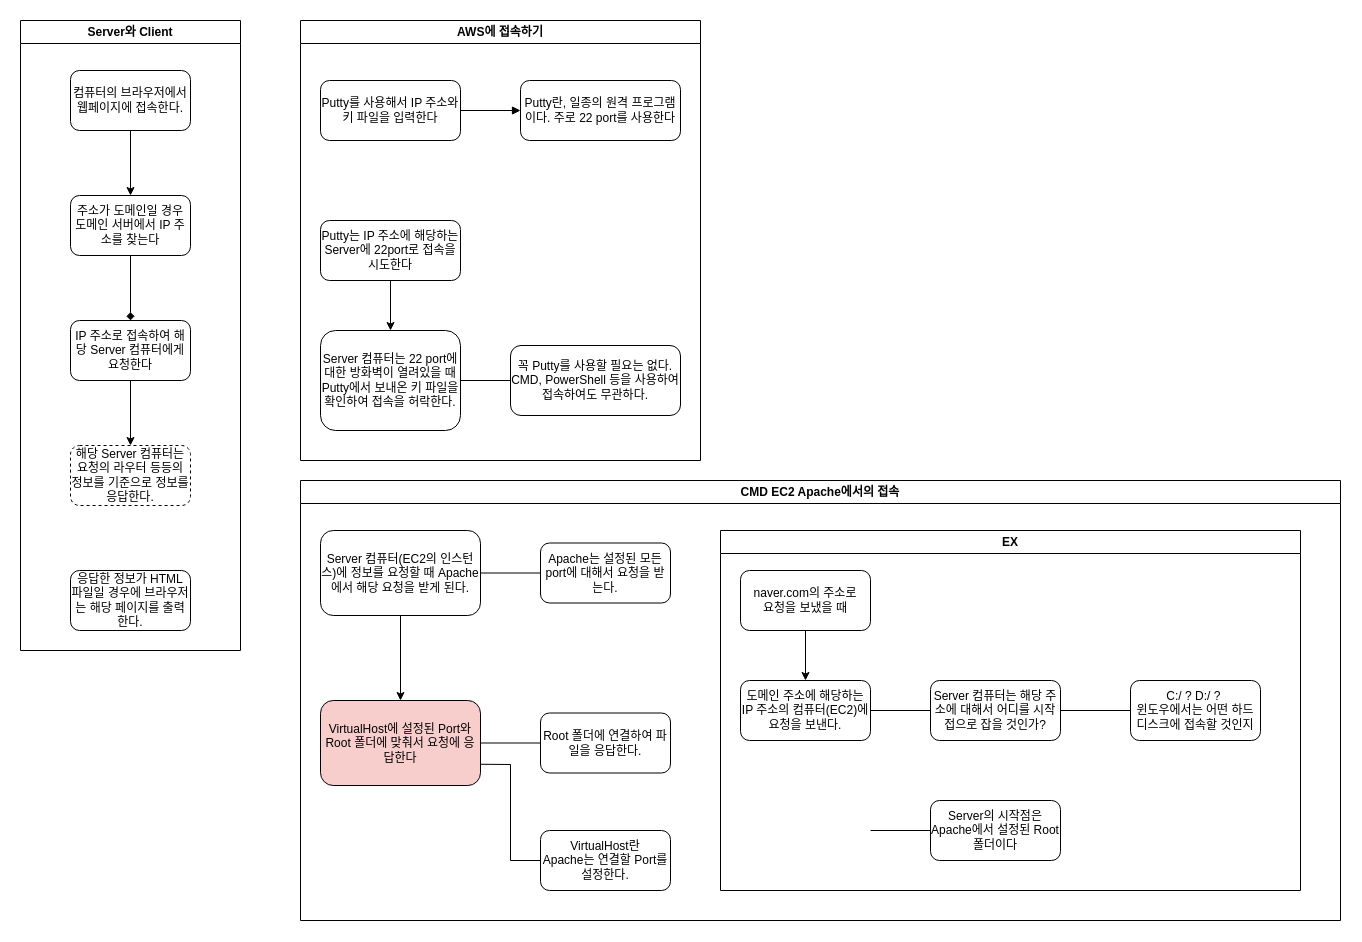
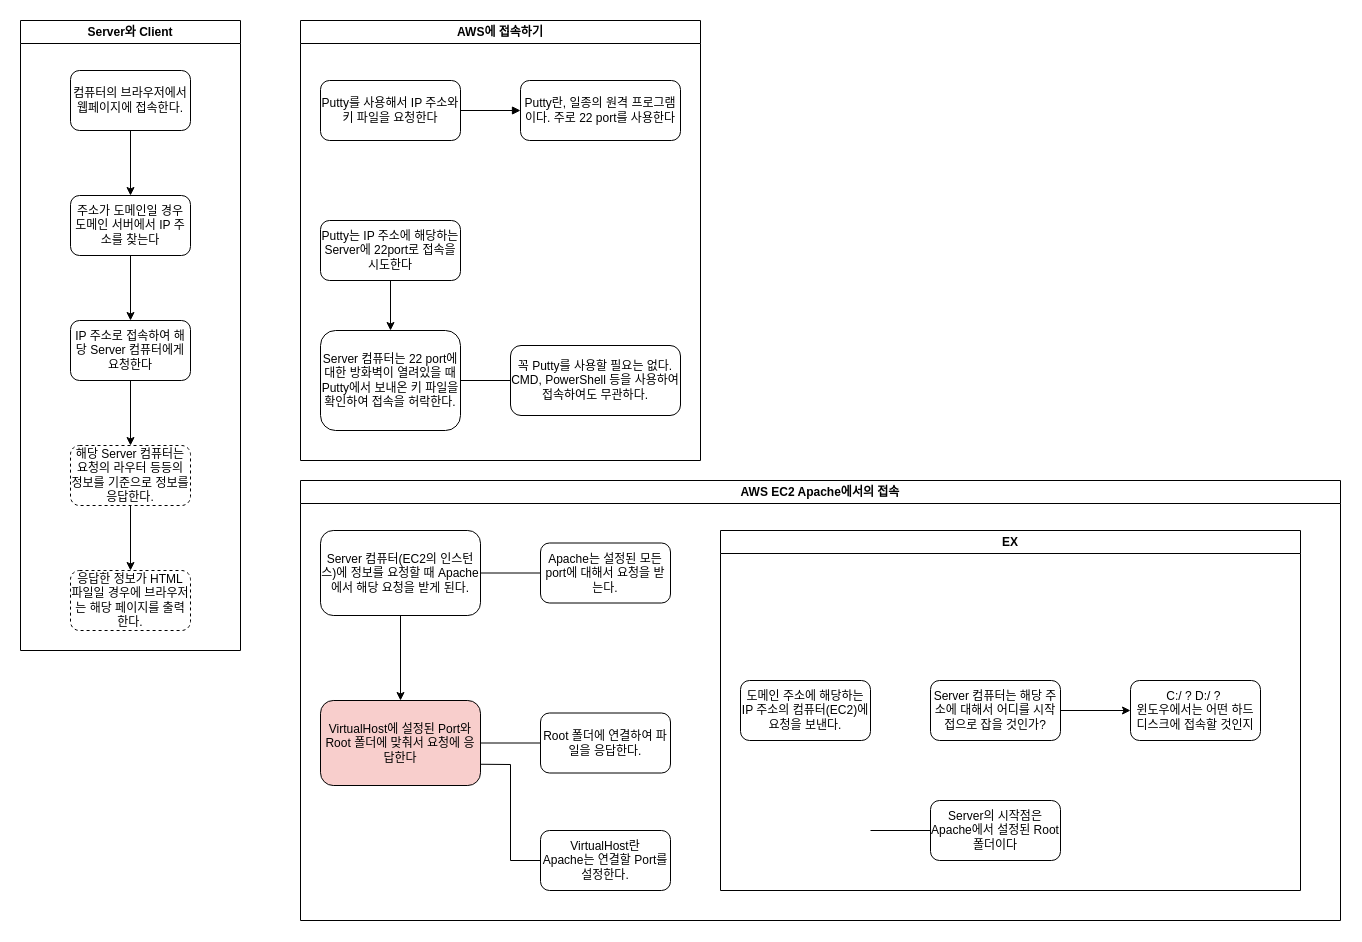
node "Putty를 사용해서 IP 주소와 키 파일을 입력한다": label "Putty를 사용해서 IP 주소와 키 파일을 입력한다" -> "Putty를 사용해서 IP 주소와 키 파일을 요청한다"
edge "주소가 도메인일 경우 도메인 서버에서 IP 주소를 찾는다" -> "IP 주소로 접속하여 해당 Server 컴퓨터에게 요청한다": arrowhead diamond -> classic
node "CMD EC2 Apache에서의 접속": label "CMD EC2 Apache에서의 접속" -> "AWS EC2 Apache에서의 접속"
edge "해당 Server 컴퓨터는 요청의 라우터 등등의 정보를 기준으로 정보를 응답한다." -> "응답한 정보가 HTML 파일일 경우에 브라우저는 해당 페이지를 출력한다.": added
node "응답한 정보가 HTML 파일일 경우에 브라우저는 해당 페이지를 출력한다.": style solid -> dashed
node "naver.com의 주소로 요청을 보냈을 때": removed
edge "naver.com의 주소로 요청을 보냈을 때" -> "도메인 주소에 해당하는 IP 주소의 컴퓨터(EC2)에 요청을 보낸다.": removed
edge "도메인 주소에 해당하는 IP 주소의 컴퓨터(EC2)에 요청을 보낸다." -- "Server 컴퓨터는 해당 주소에 대해서 어디를 시작접으로 잡을 것인가?": removed
edge "Server 컴퓨터는 해당 주소에 대해서 어디를 시작접으로 잡을 것인가?" -- "C:/ ? D:/ ? 윈도우에서는 어떤 하드디스크에 접속할 것인지": arrowhead none -> classic
